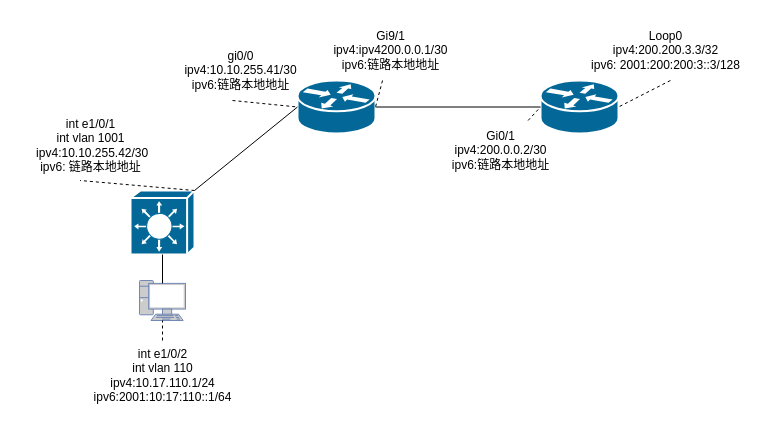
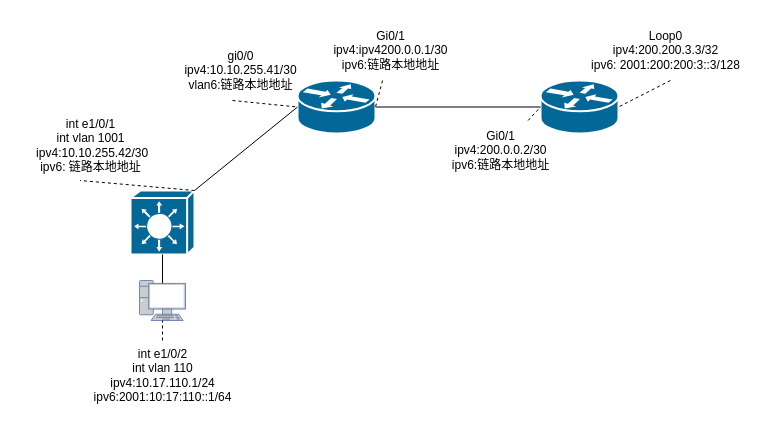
node "Gi9/1 ipv4:ipv4200.0.0.1/30 ipv6:链路本地地址": label "Gi9/1 ipv4:ipv4200.0.0.1/30 ipv6:链路本地地址" -> "Gi0/1 ipv4:ipv4200.0.0.1/30 ipv6:链路本地地址"
node "gi0/0 ipv4:10.10.255.41/30 ipv6:链路本地地址": label "gi0/0 ipv4:10.10.255.41/30 ipv6:链路本地地址" -> "gi0/0 ipv4:10.10.255.41/30 vlan6:链路本地地址"
